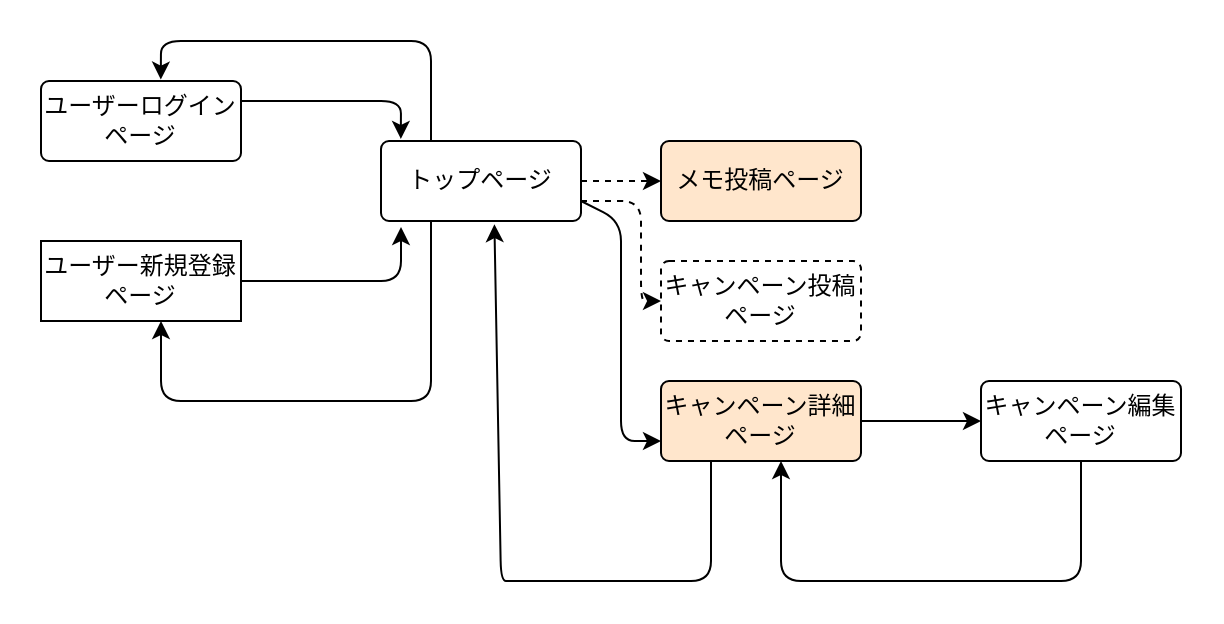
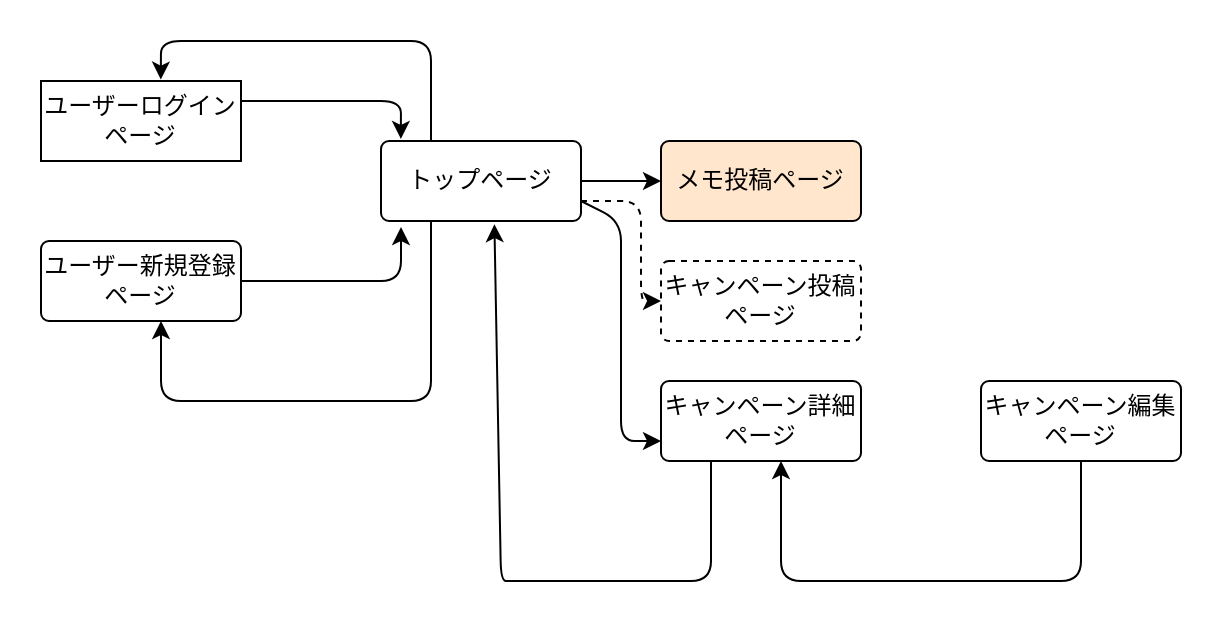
node "ユーザーログインページ": shape rounded rectangle -> rectangle
edge "トップページ" -> "メモ投稿ページ": style dashed -> solid
node "ユーザー新規登録ページ": shape rectangle -> rounded rectangle
node "キャンペーン詳細ページ": fillcolor #ffe6cc -> #ffffff
edge "キャンペーン詳細ページ" -> "キャンペーン編集ページ": removed
